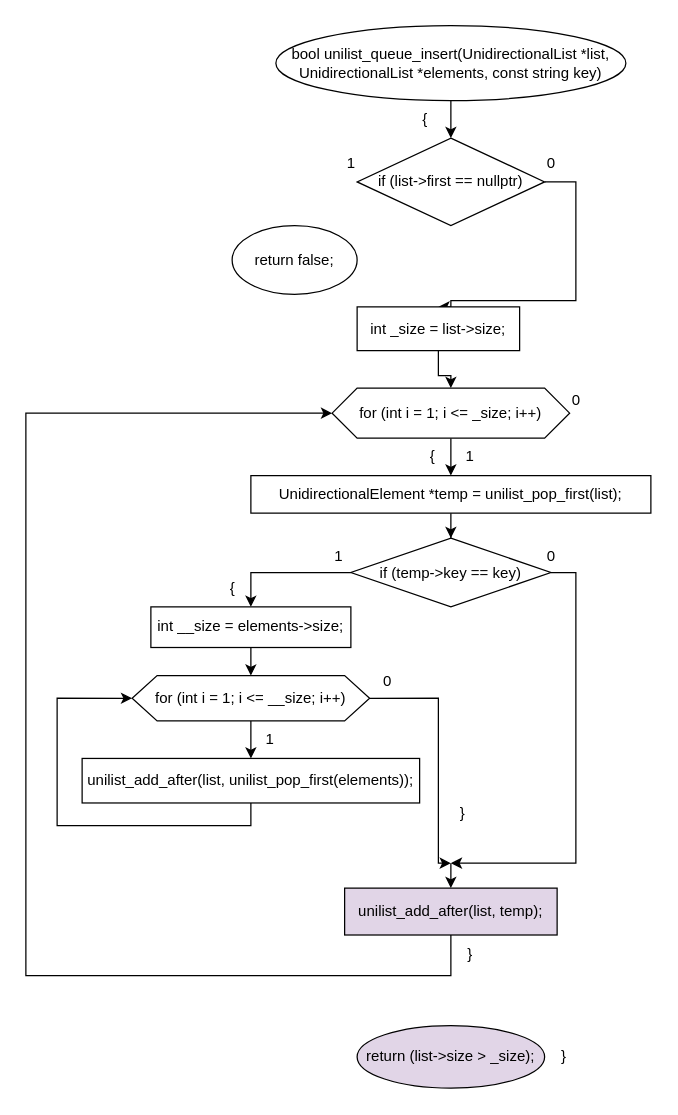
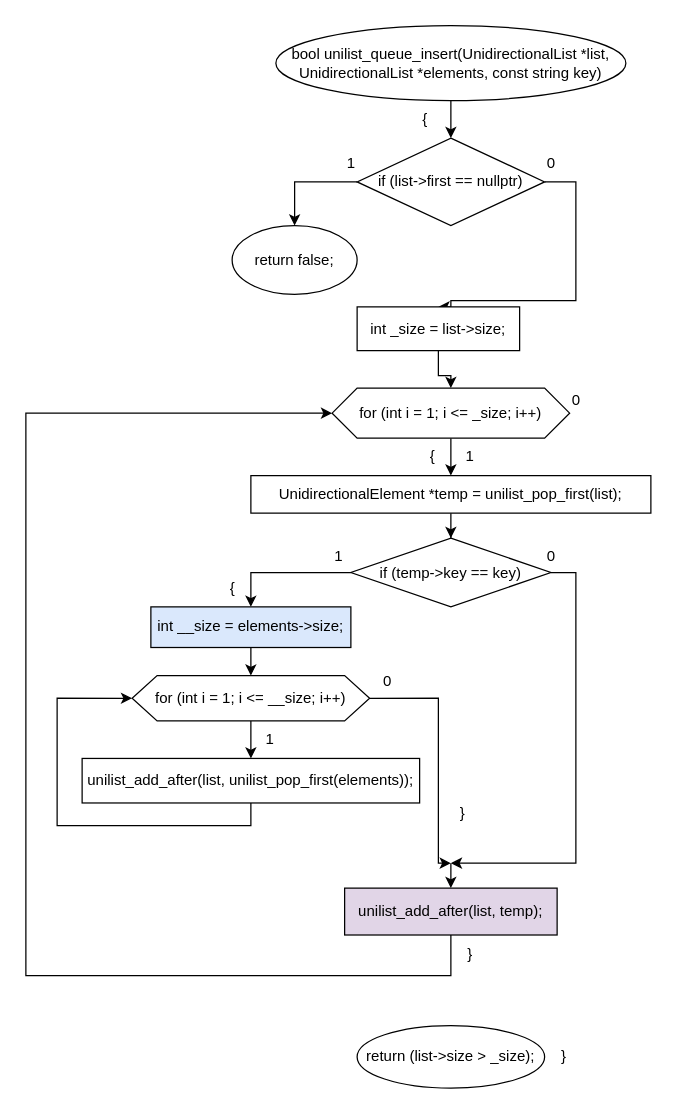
edge "if (list->first == nullptr)" -> "return false;": added
node "int __size = elements->size;": fillcolor #ffffff -> #dae8fc
node "return (list->size > _size);": fillcolor #e1d5e7 -> #ffffff
